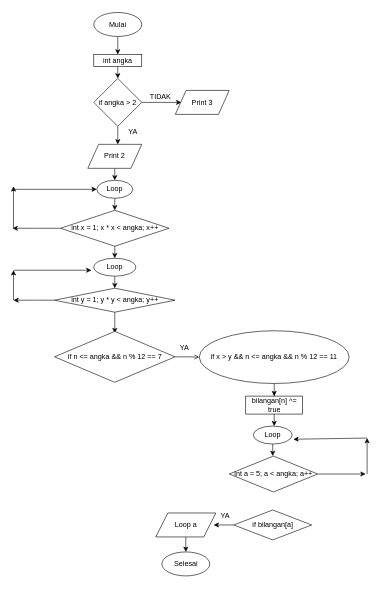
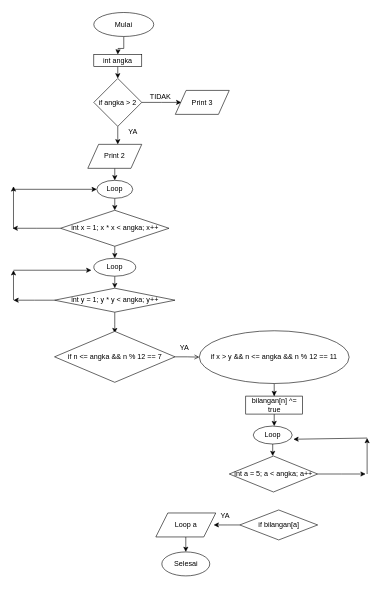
node "Mulai": size 48x24 -> 60x24
node "if bilangan[a]": moved (273, 525) -> (279, 525)
